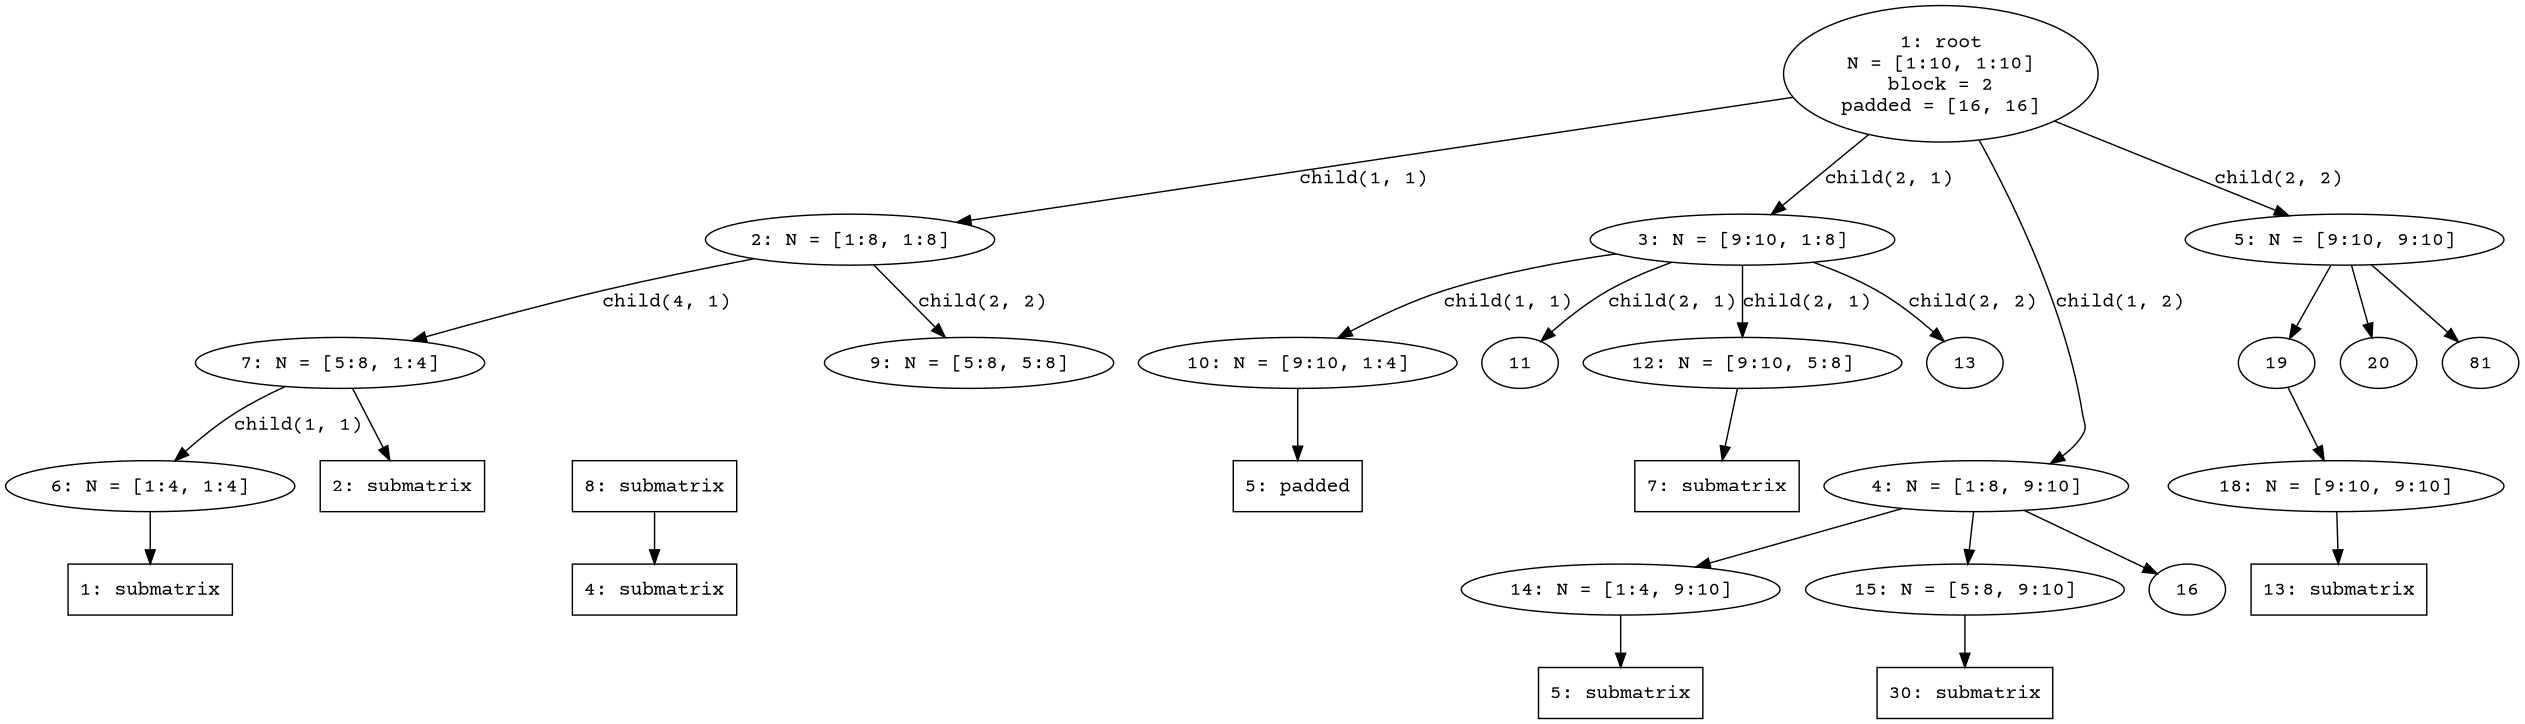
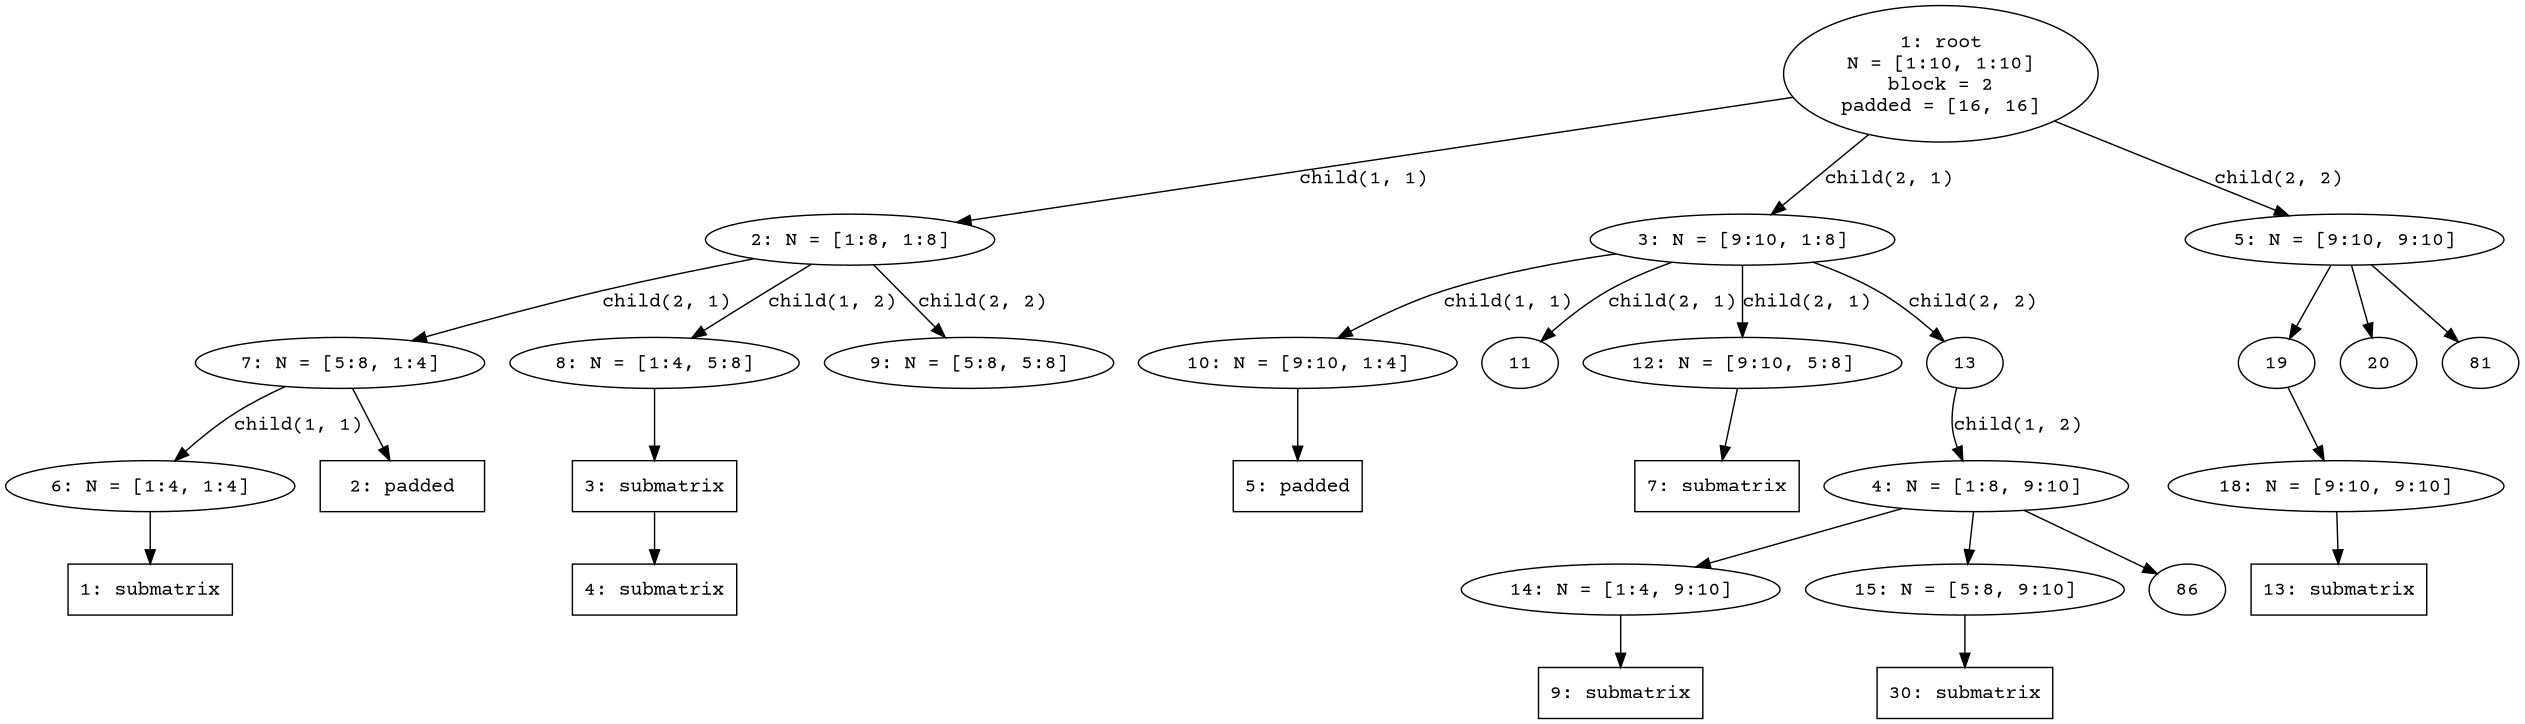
edge "1: root N = [1:10, 1:10] block = 2 padded = [16, 16]" -> "4: N = [1:8, 9:10]": now "13" -> "4: N = [1:8, 9:10]"
edge "2: N = [1:8, 1:8]" -> "7: N = [5:8, 1:4]": label "child(4, 1)" -> "child(2, 1)"
node "8: N = [1:4, 5:8]": added
node "2: submatrix": label "2: submatrix" -> "2: padded"
node "8: submatrix": label "8: submatrix" -> "3: submatrix"
node "16": label "16" -> "86"
node "5: submatrix": label "5: submatrix" -> "9: submatrix"
